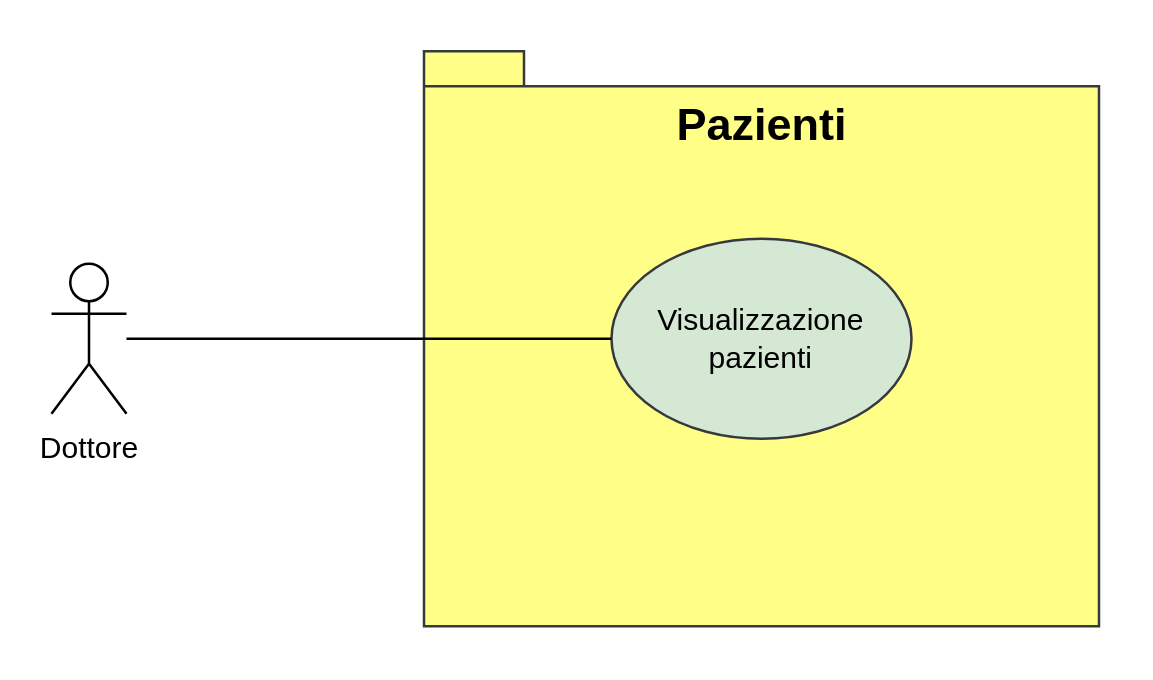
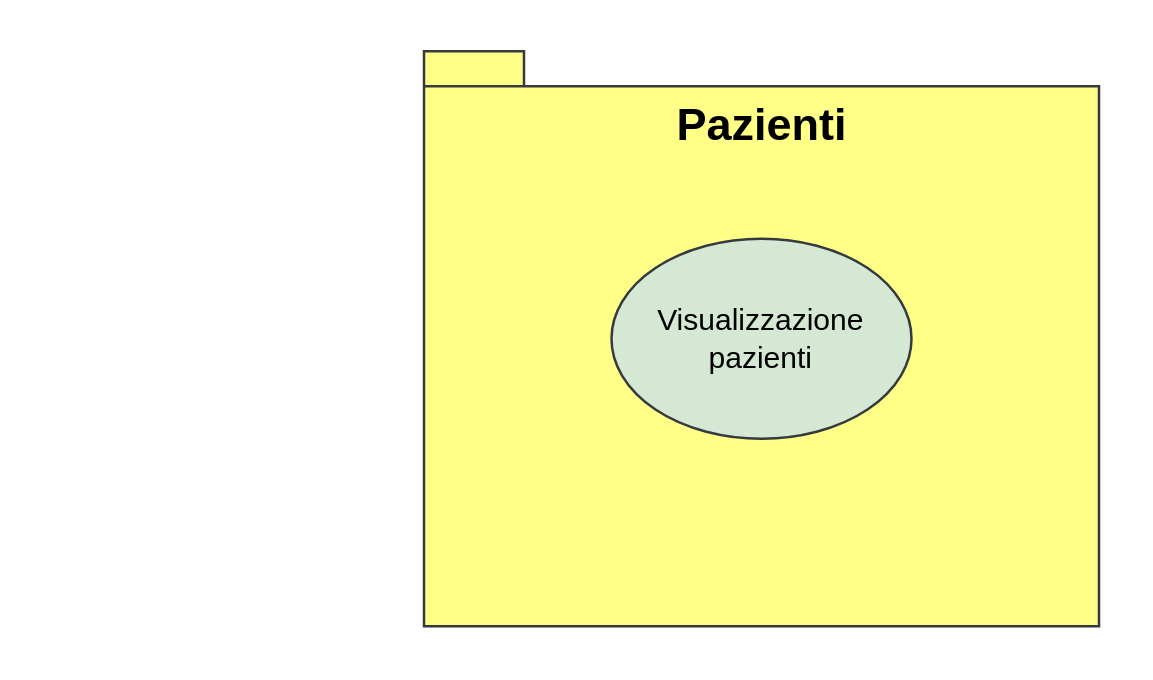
node "Dottore": removed
edge "Dottore" -- "Visualizzazione pazienti": removed
